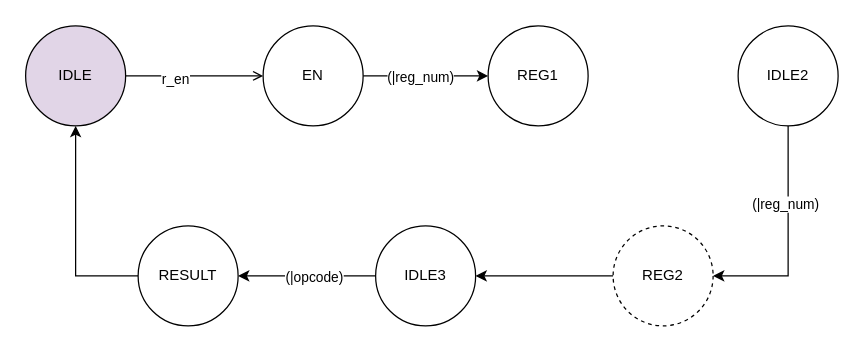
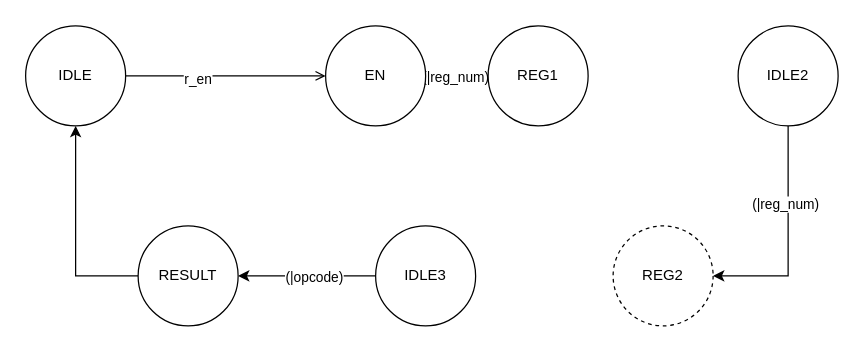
node "IDLE": fillcolor #e1d5e7 -> #ffffff
node "EN": moved (313, 76) -> (376, 76)
edge "REG2" -> "IDLE3": removed
